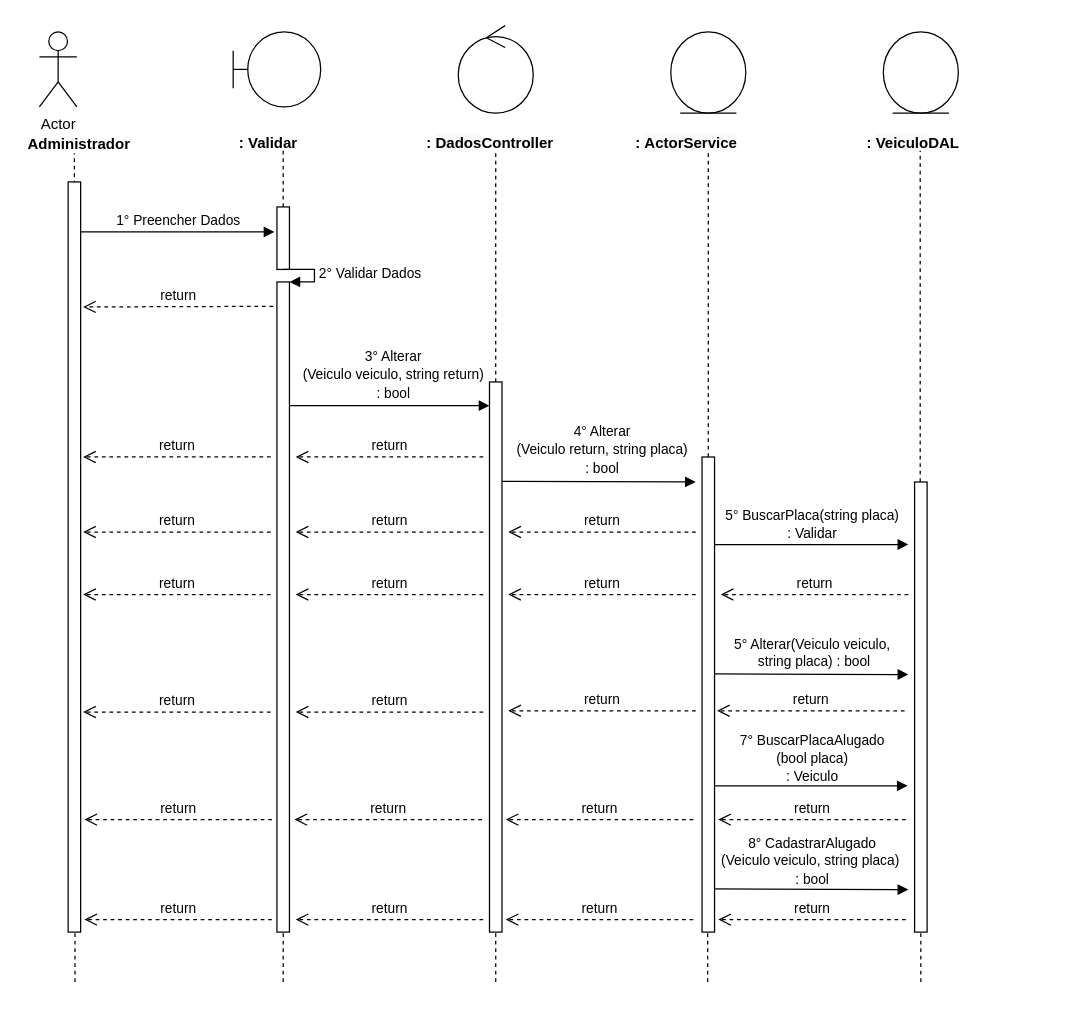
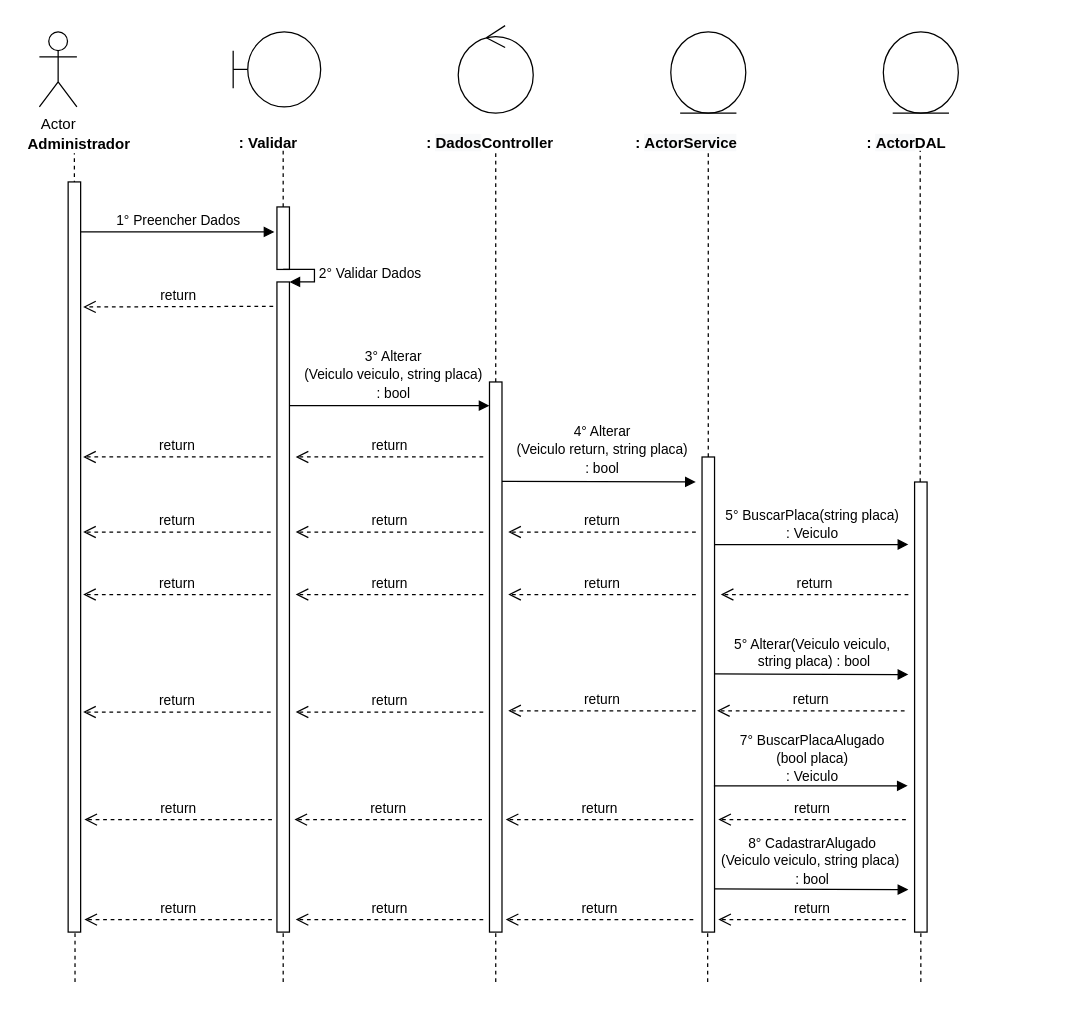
node ": VeiculoDAL": label ": VeiculoDAL" -> ": ActorDAL"
node "3° Alterar (Veiculo veiculo, string return) : bool": label "3° Alterar (Veiculo veiculo, string return) : bool" -> "3° Alterar (Veiculo veiculo, string placa) : bool"
node "5° BuscarPlaca(string placa) : Validar": label "5° BuscarPlaca(string placa) : Validar" -> "5° BuscarPlaca(string placa) : Veiculo"
